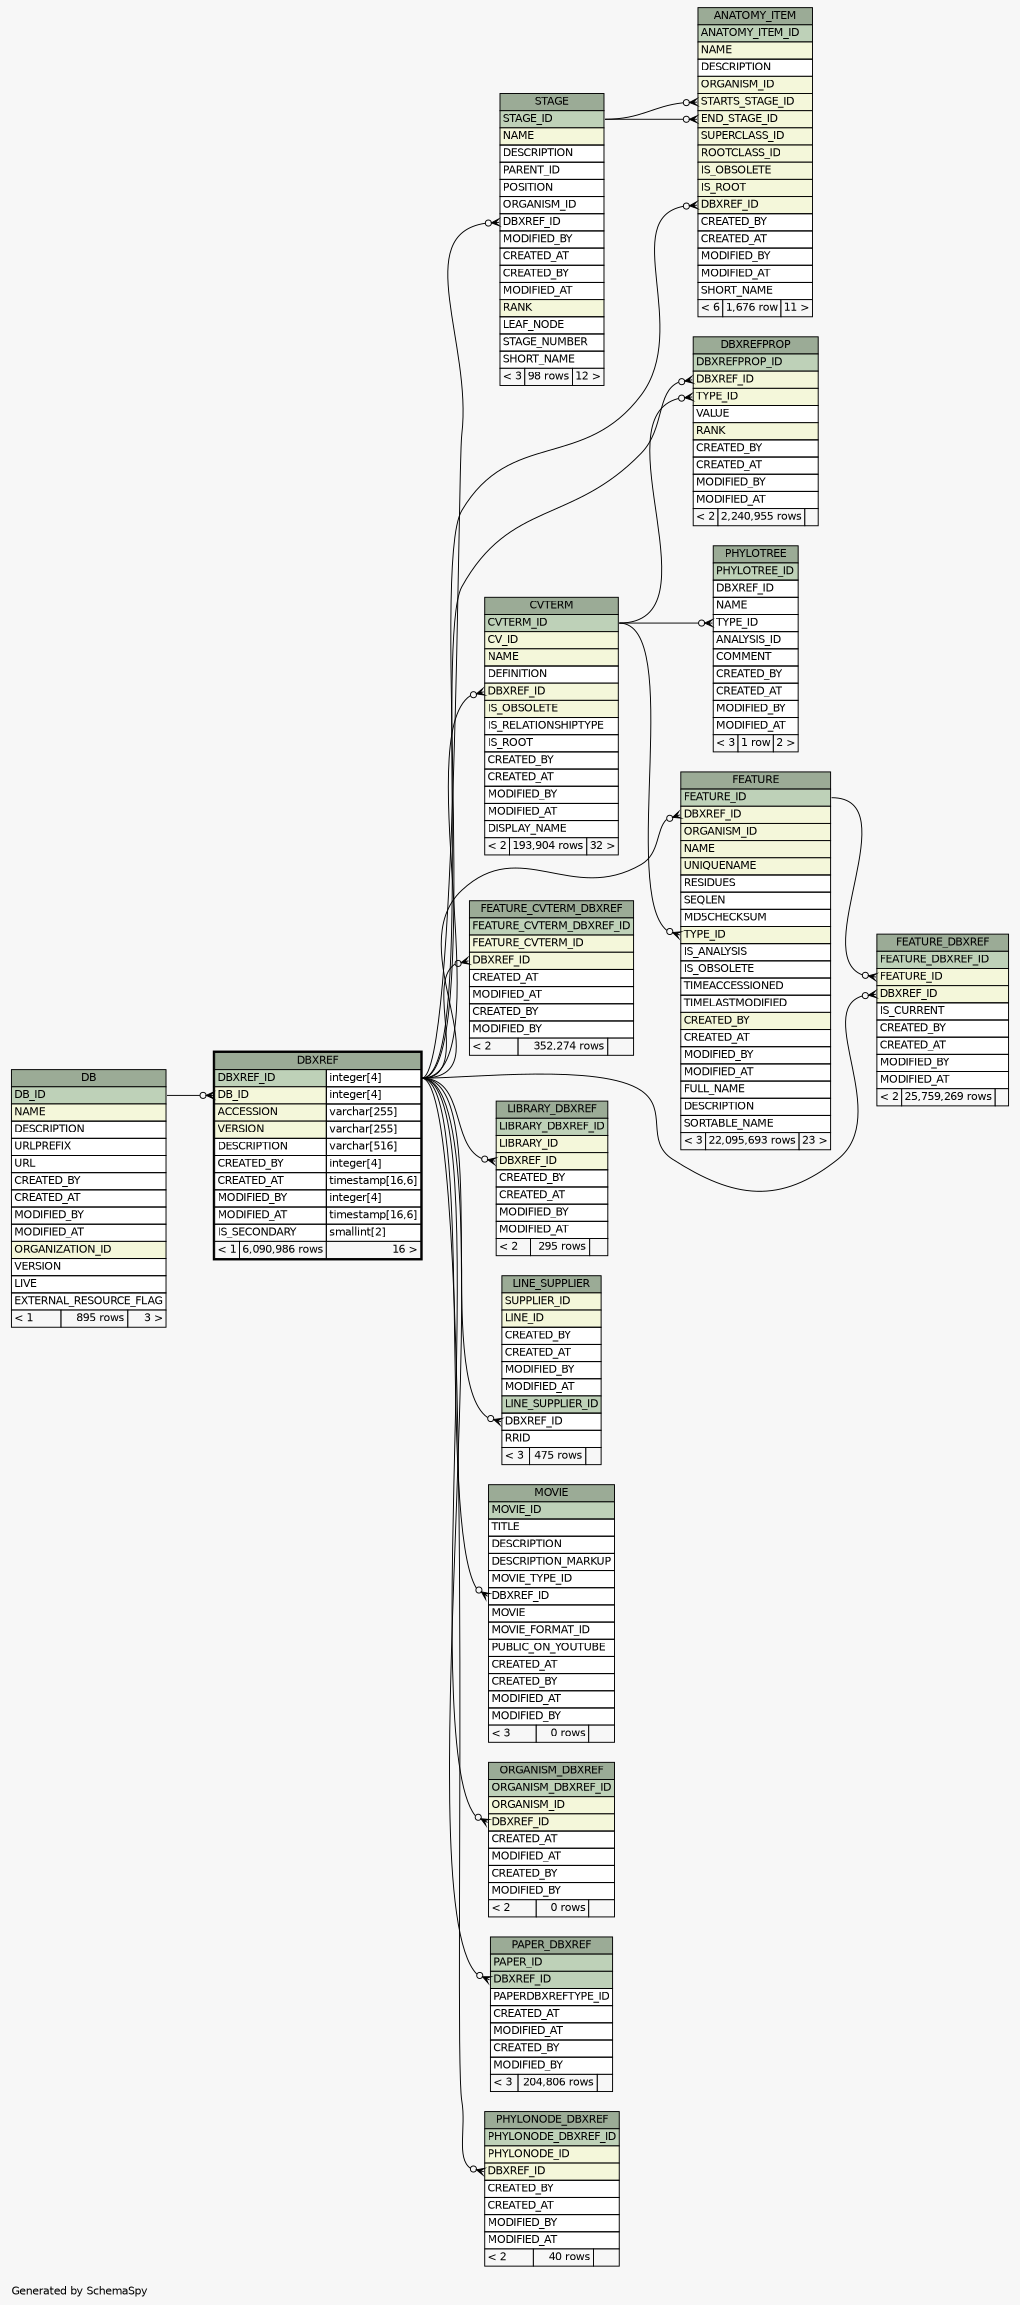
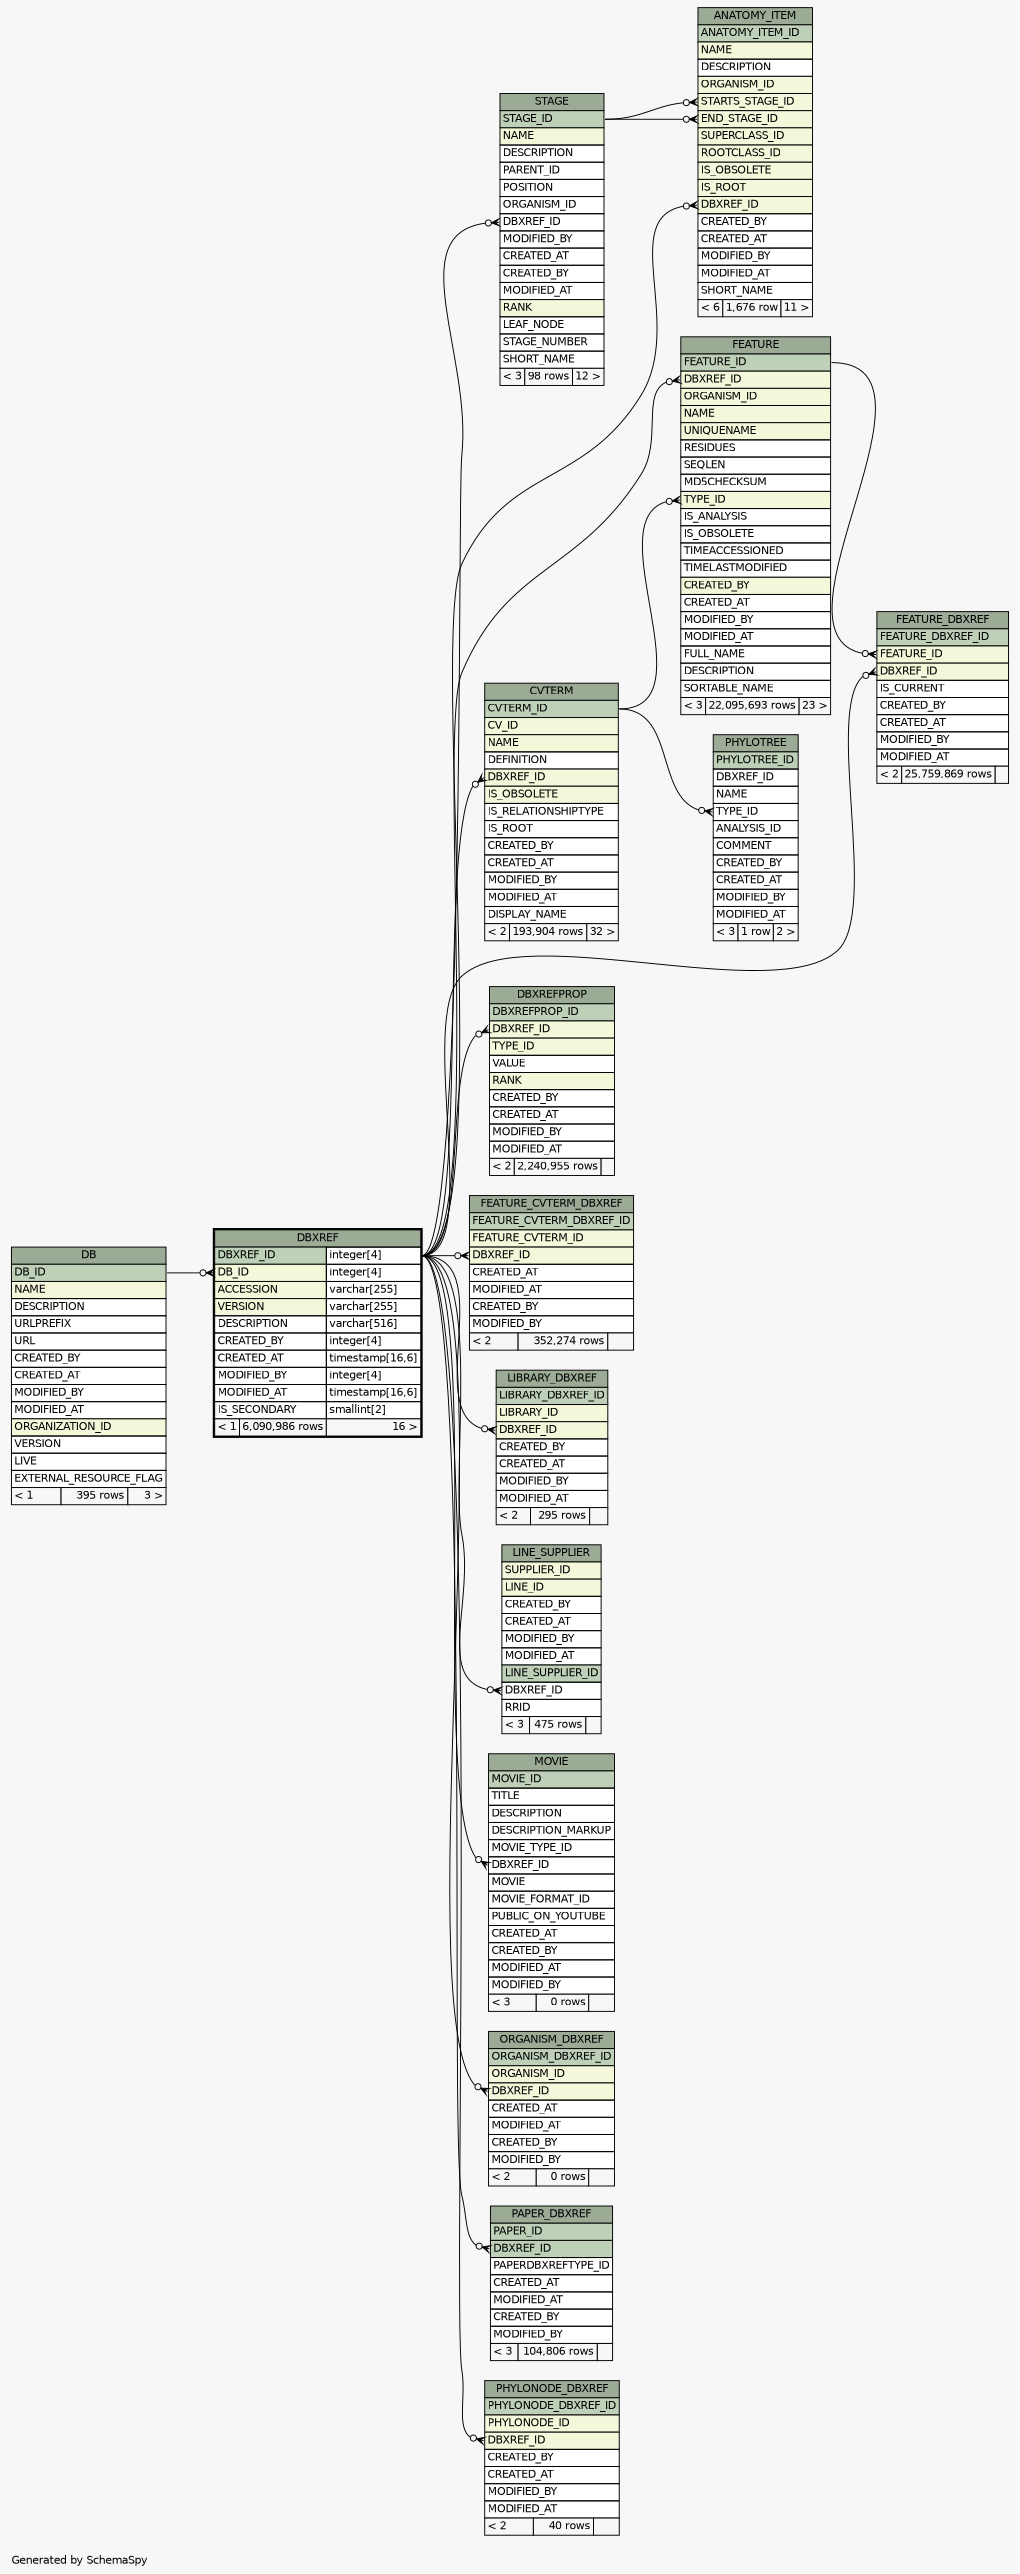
edge "CVTERM" -> "DBXREFPROP": removed
node "FEATURE_DBXREF": text "25,759,269 rows" -> "25,759,869 rows"
node "DB": text "895 rows" -> "395 rows"
node "PAPER_DBXREF": text "204,806 rows" -> "104,806 rows"
